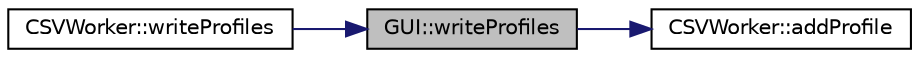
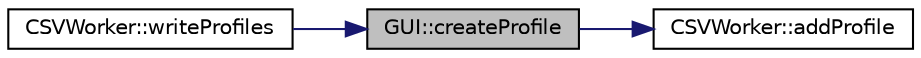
node "GUI::writeProfiles": label "GUI::writeProfiles" -> "GUI::createProfile"
